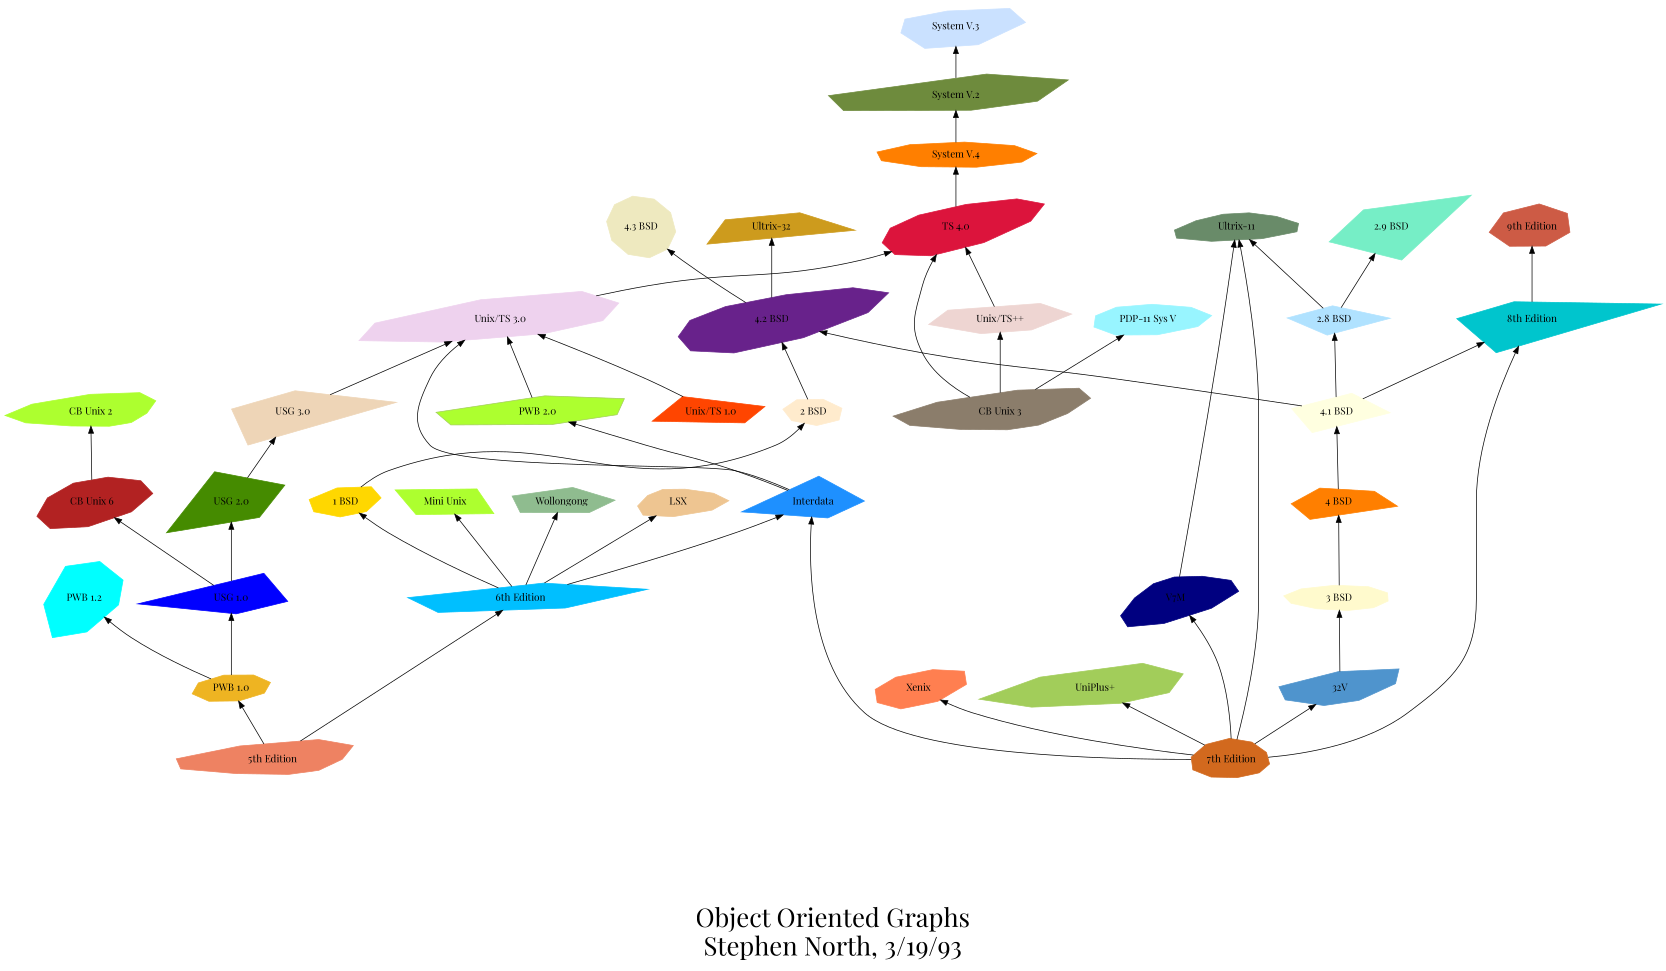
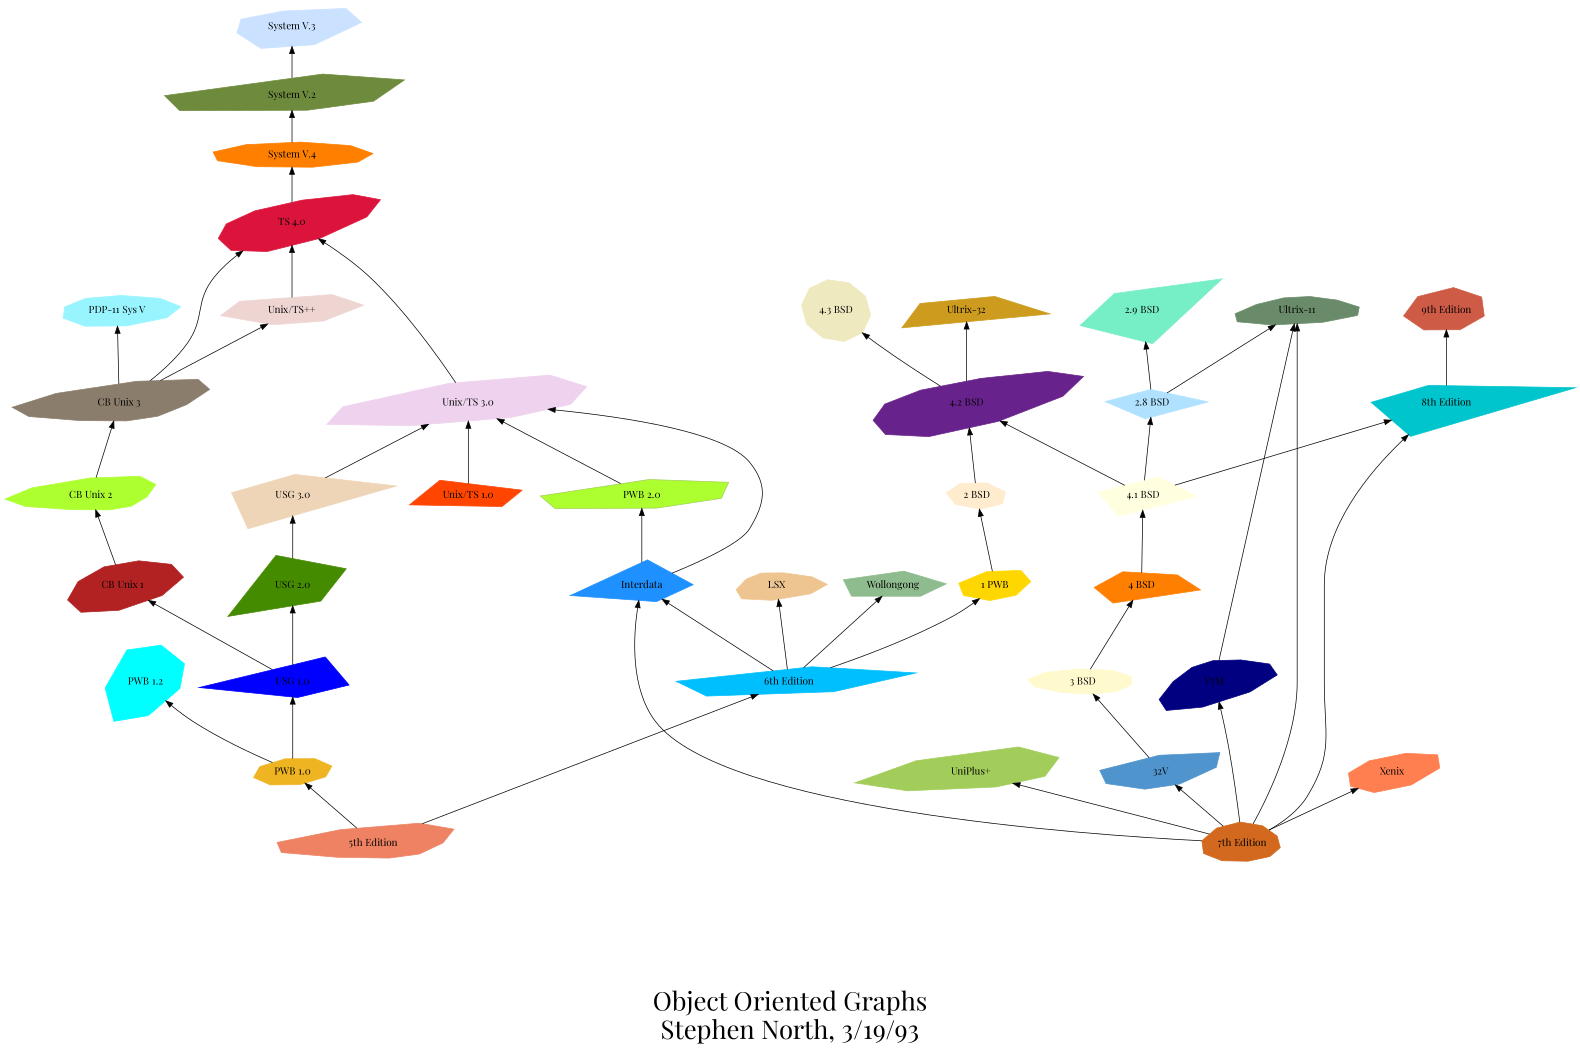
edge "CB Unix 2" -> "CB Unix 3": added
node "CB Unix 6": label "CB Unix 6" -> "CB Unix 1"
node "1 BSD": label "1 BSD" -> "1 PWB"
node "Mini Unix": removed
